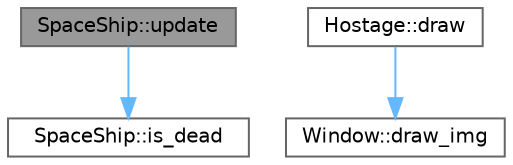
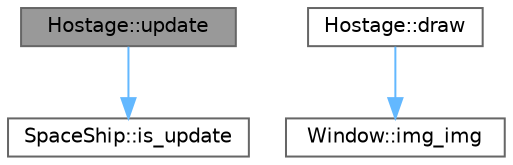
node "SpaceShip::update": label "SpaceShip::update" -> "Hostage::update"
node "SpaceShip::is_dead": label "SpaceShip::is_dead" -> "SpaceShip::is_update"
node "Window::draw_img": label "Window::draw_img" -> "Window::img_img"
